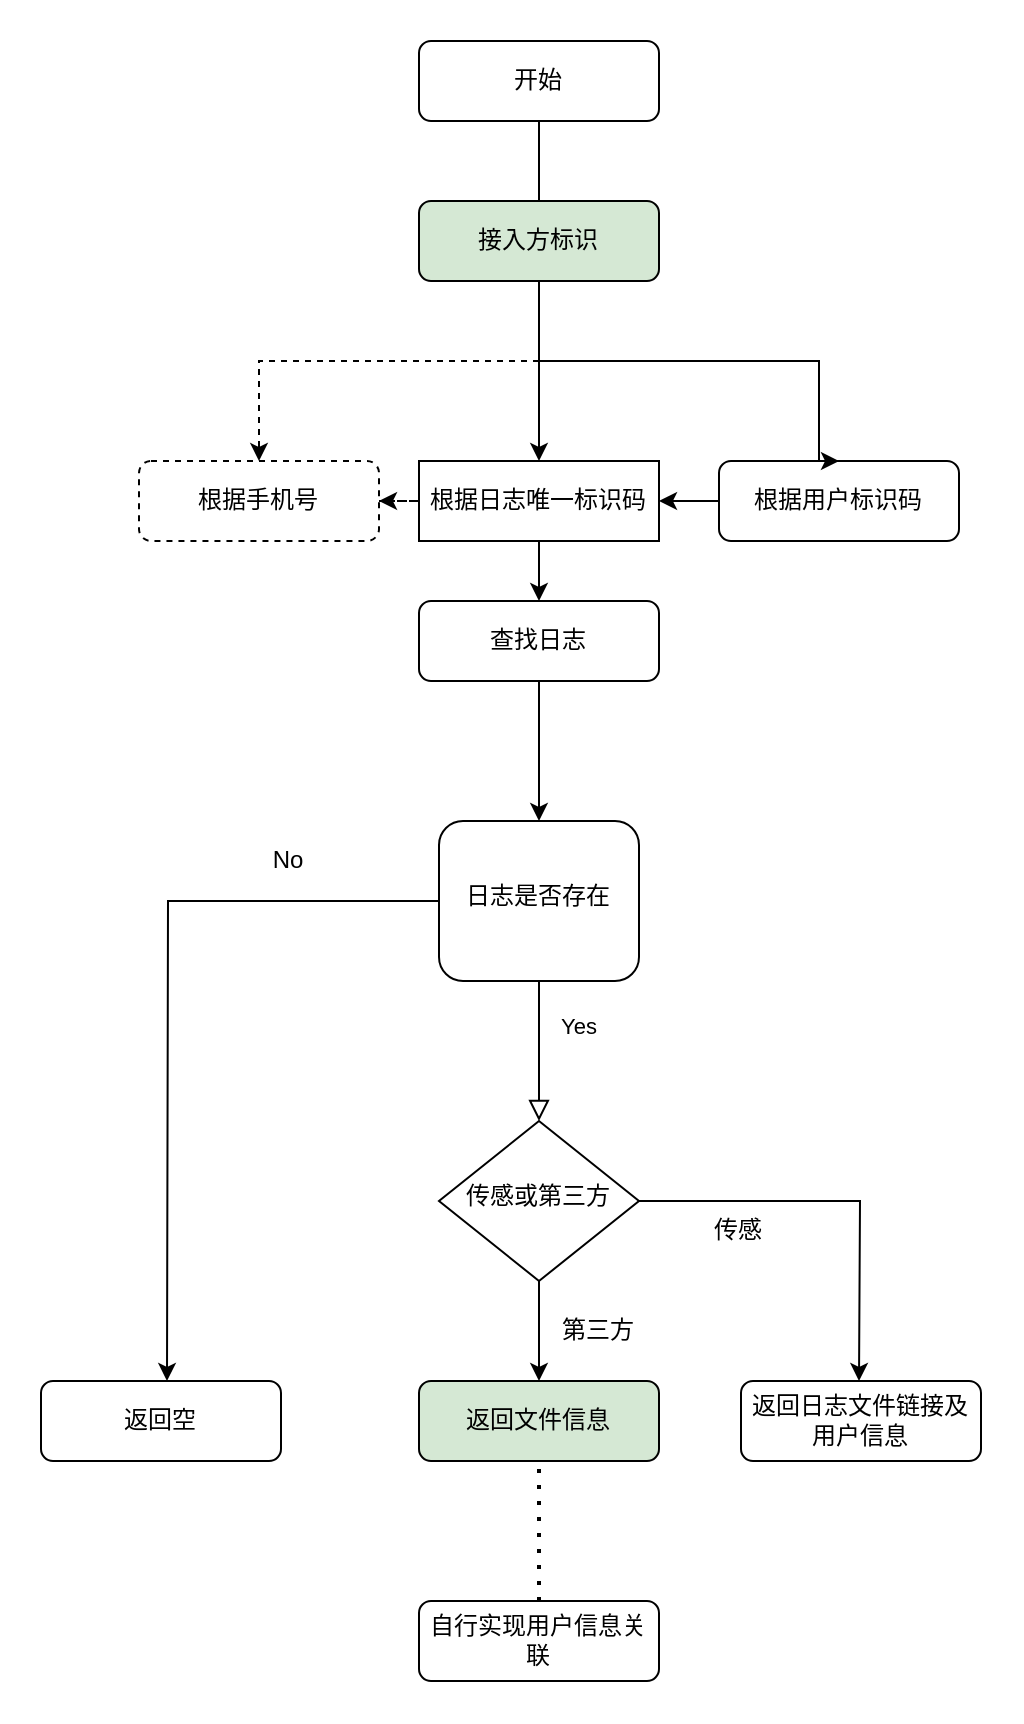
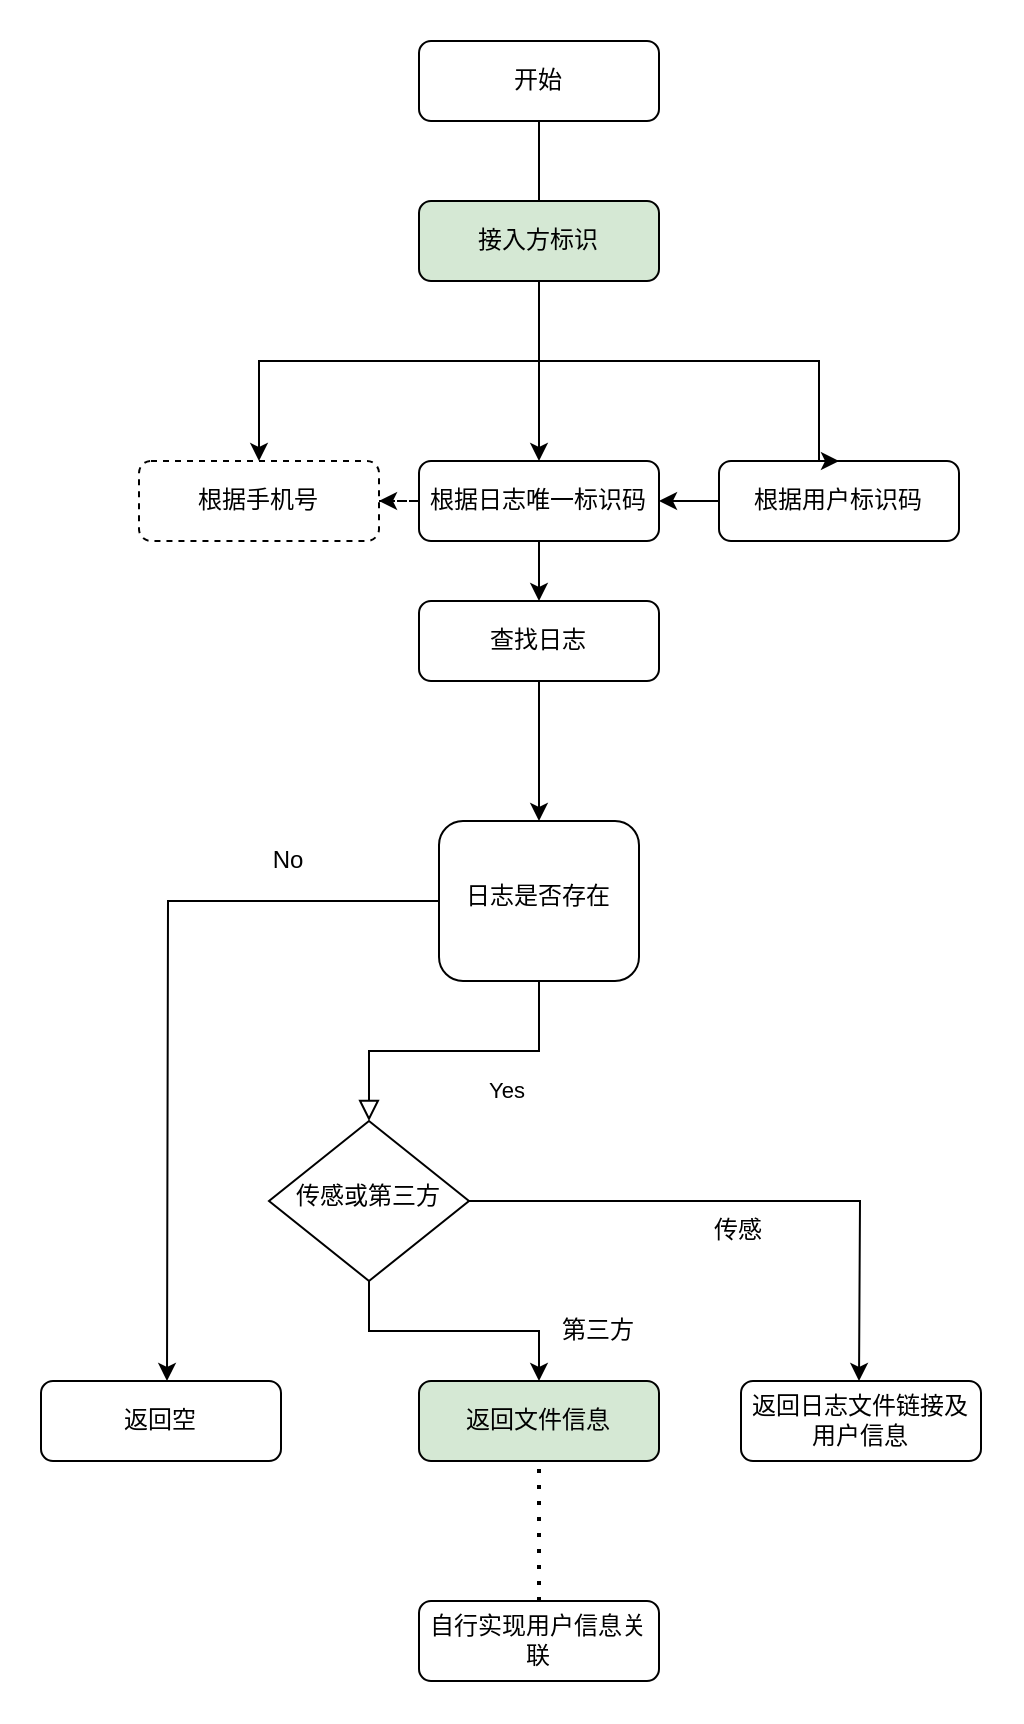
edge "开始" -> "根据手机号": style dashed -> solid
node "根据日志唯一标识码": shape rectangle -> rounded rectangle
node "传感或第三方": moved (539, 1201) -> (369, 1201)
